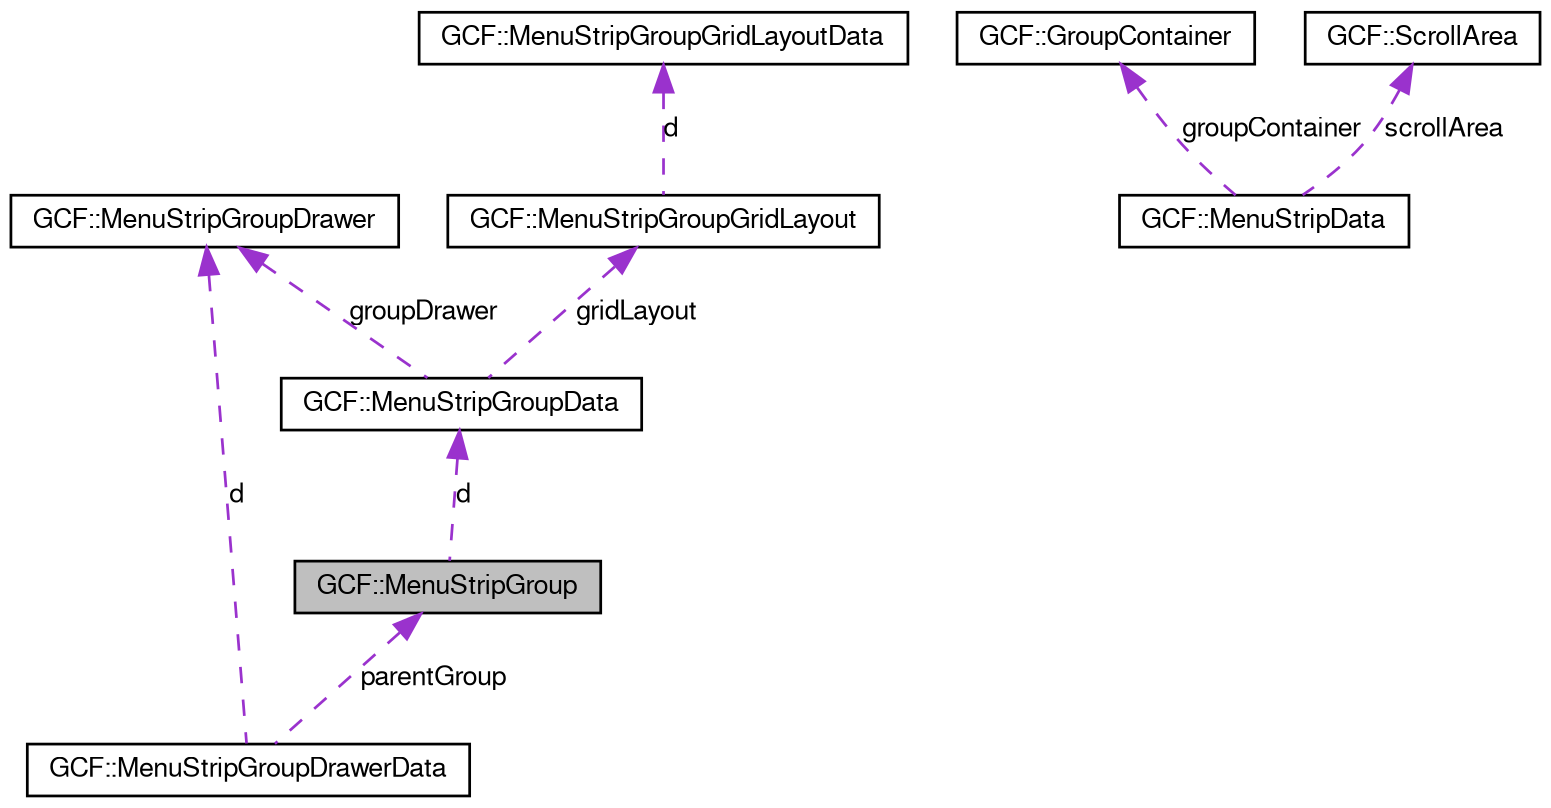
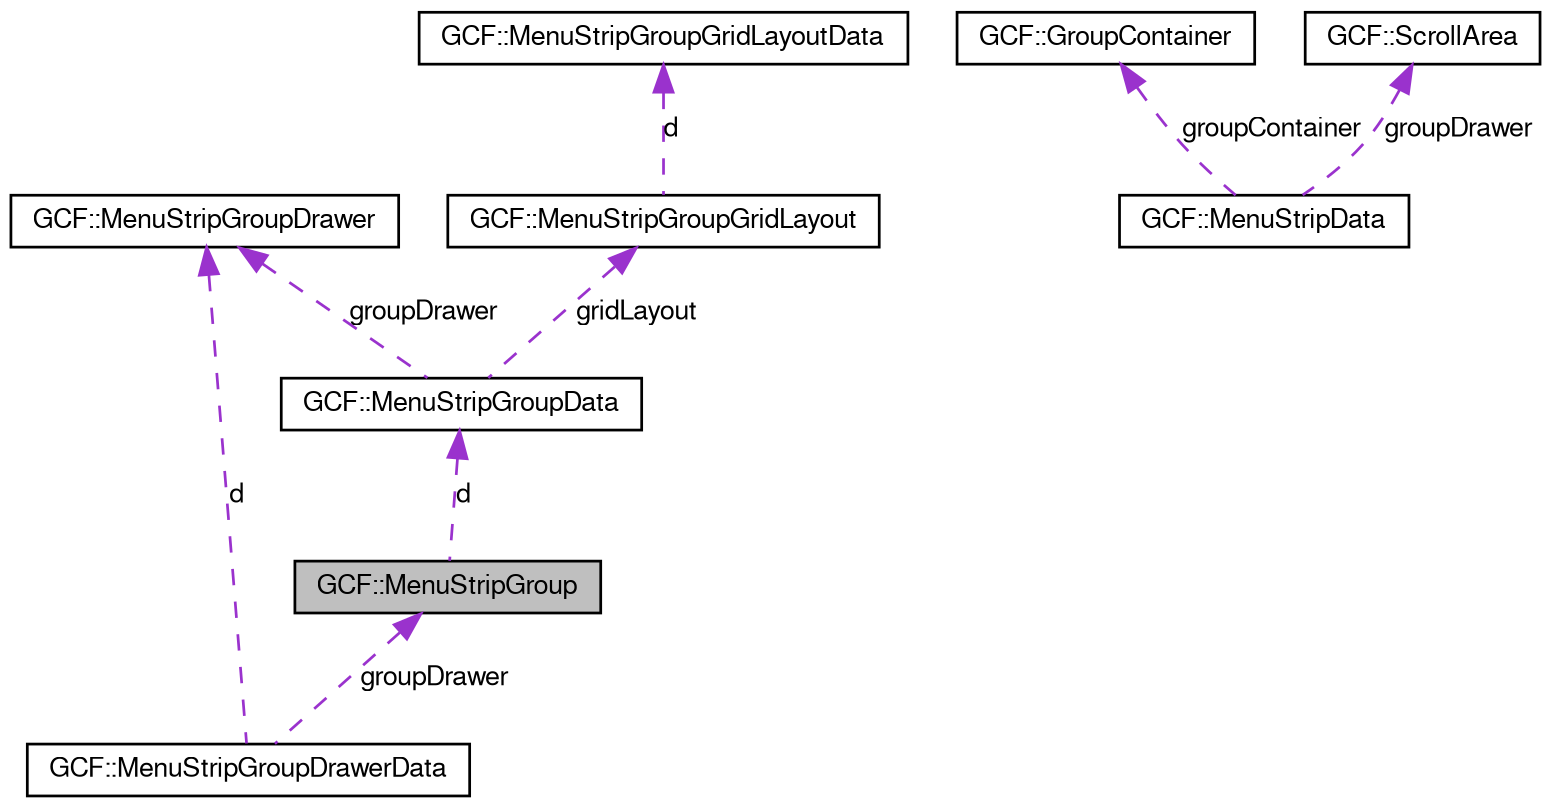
edge "GCF::MenuStripData" -> "GCF::ScrollArea": label "scrollArea" -> "groupDrawer"
edge "GCF::MenuStripGroupDrawerData" -> "GCF::MenuStripGroup": label "parentGroup" -> "groupDrawer"
